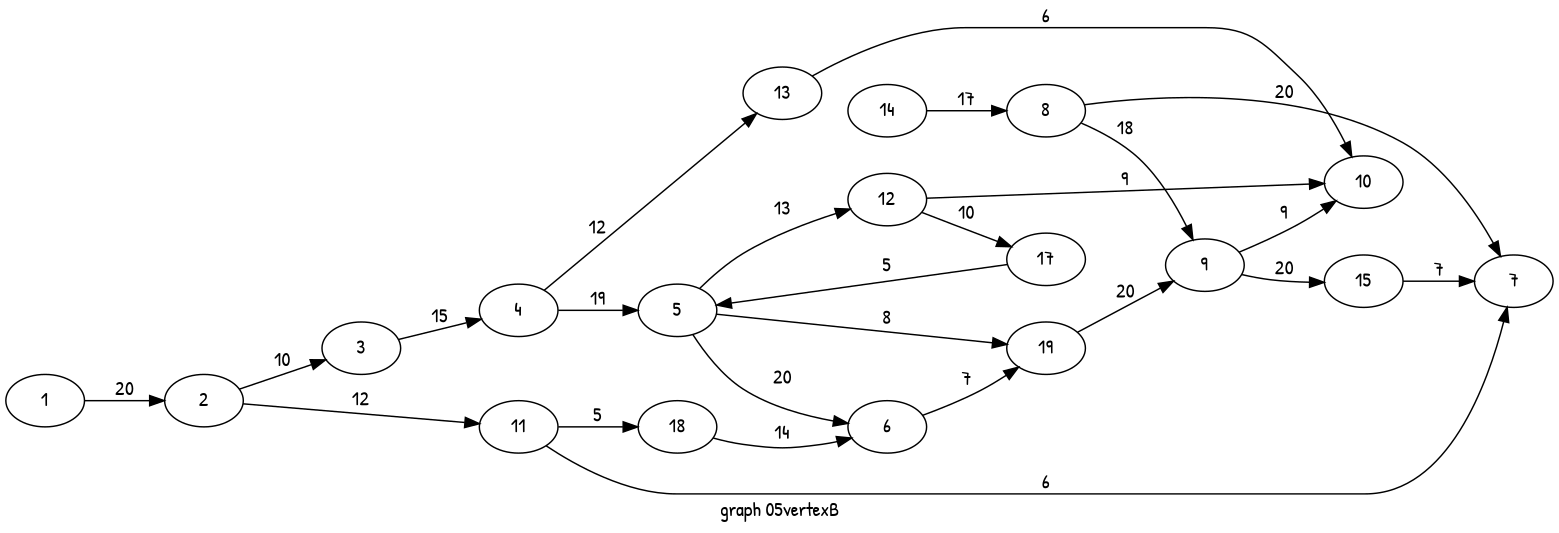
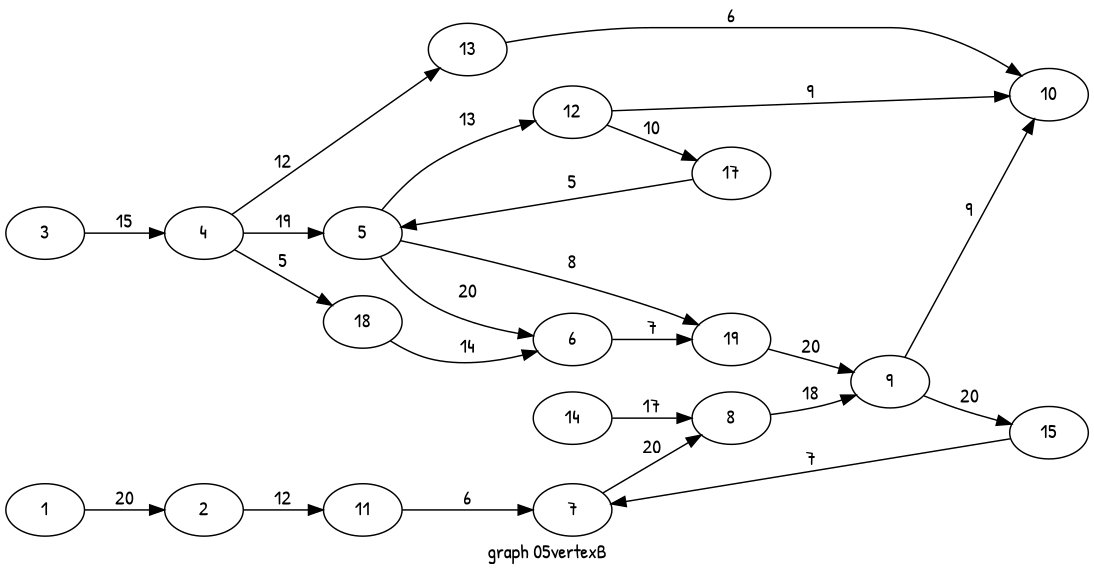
edge "8" -> "7": reversed
edge "2" -> "3": removed, label "10"
edge "11" -> "18": now "4" -> "18"
